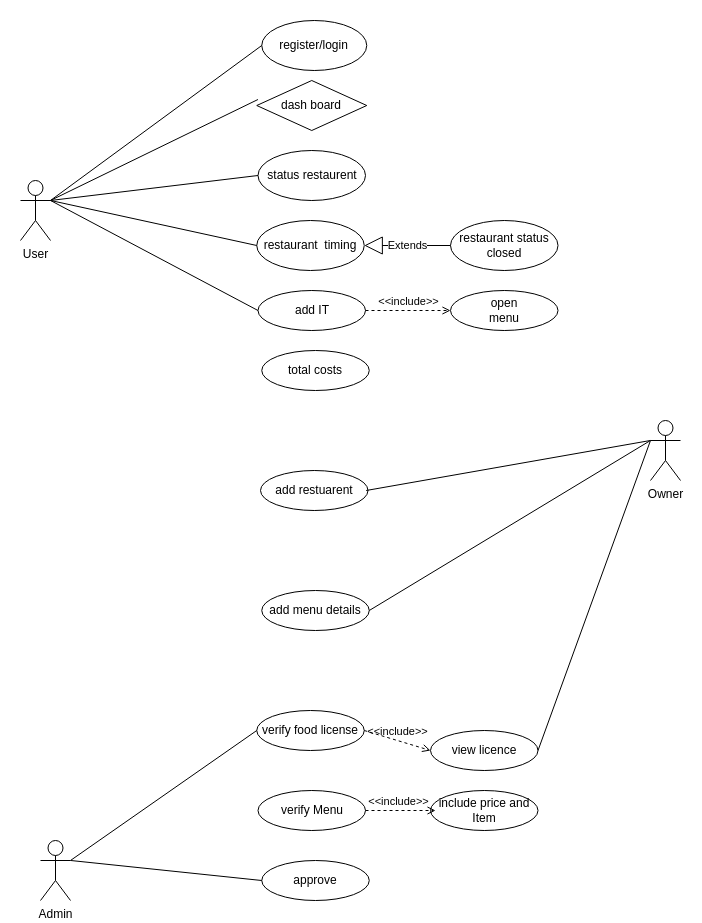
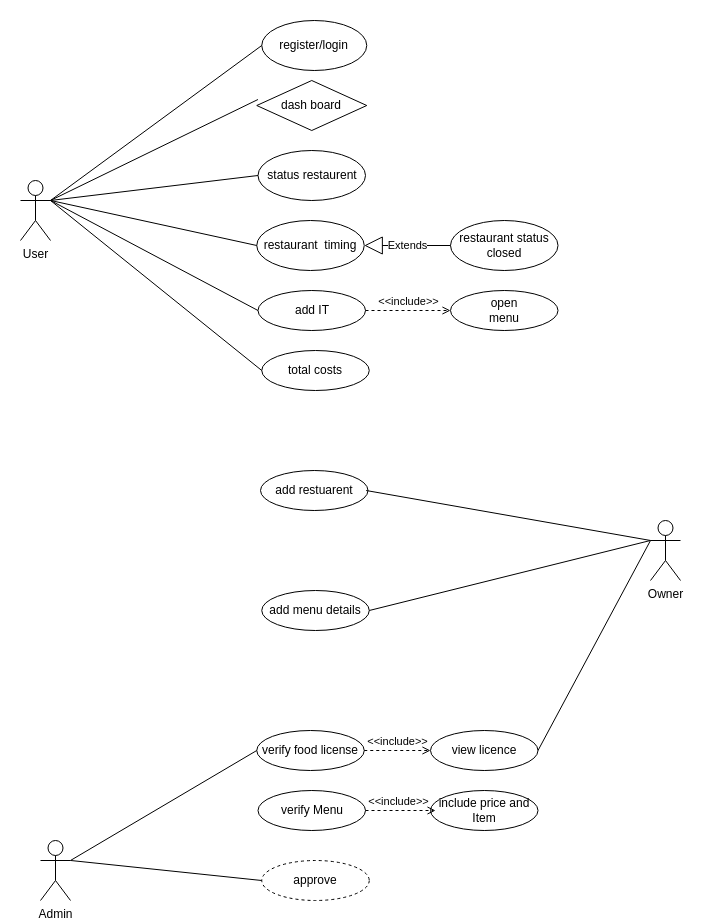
edge "User" -- "total costs": added
node "Owner": moved (666, 451) -> (666, 551)
node "verify food license": moved (311, 731) -> (311, 751)
node "approve": style solid -> dashed
